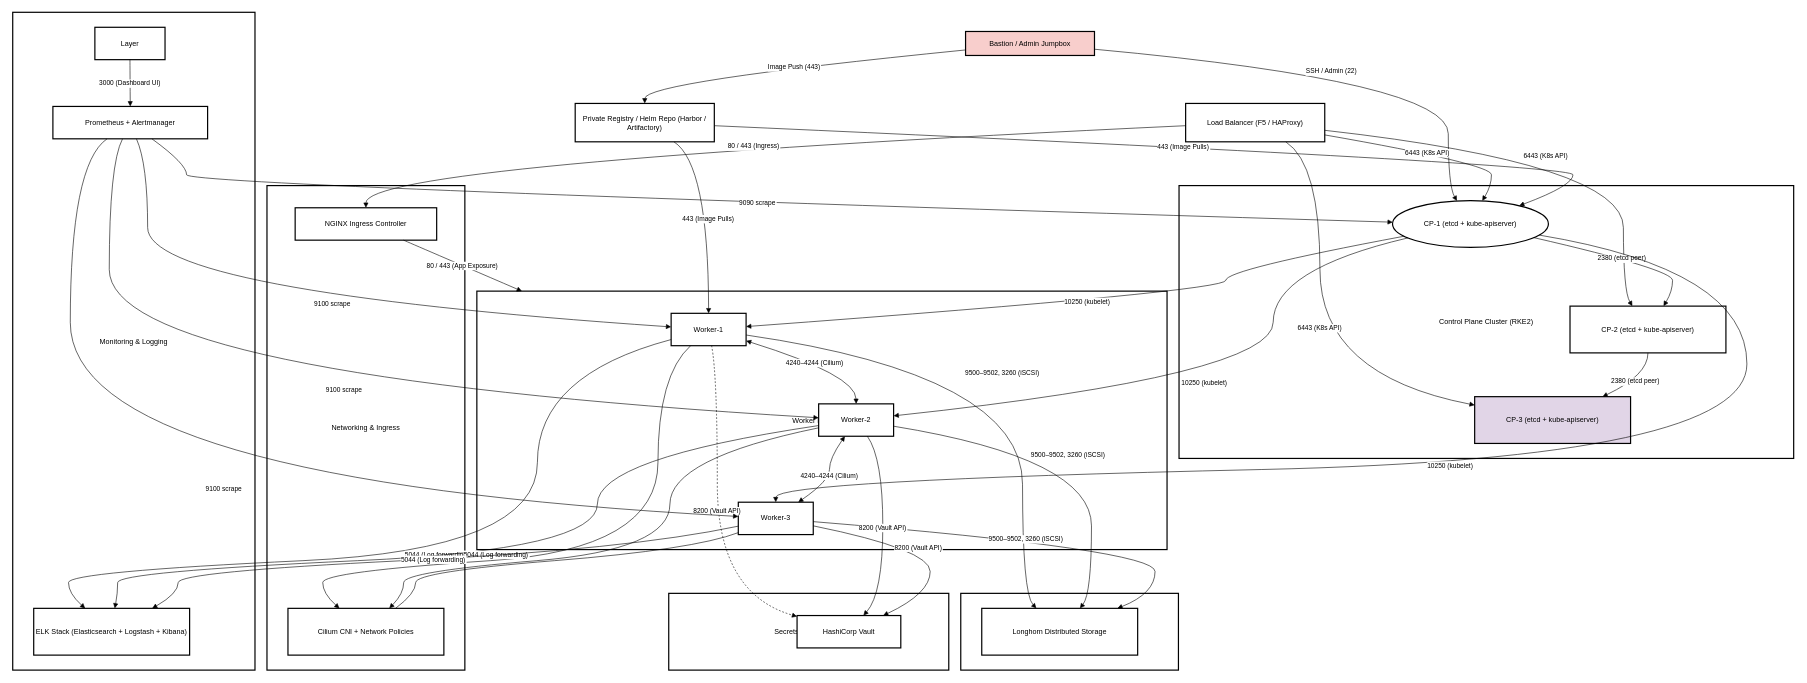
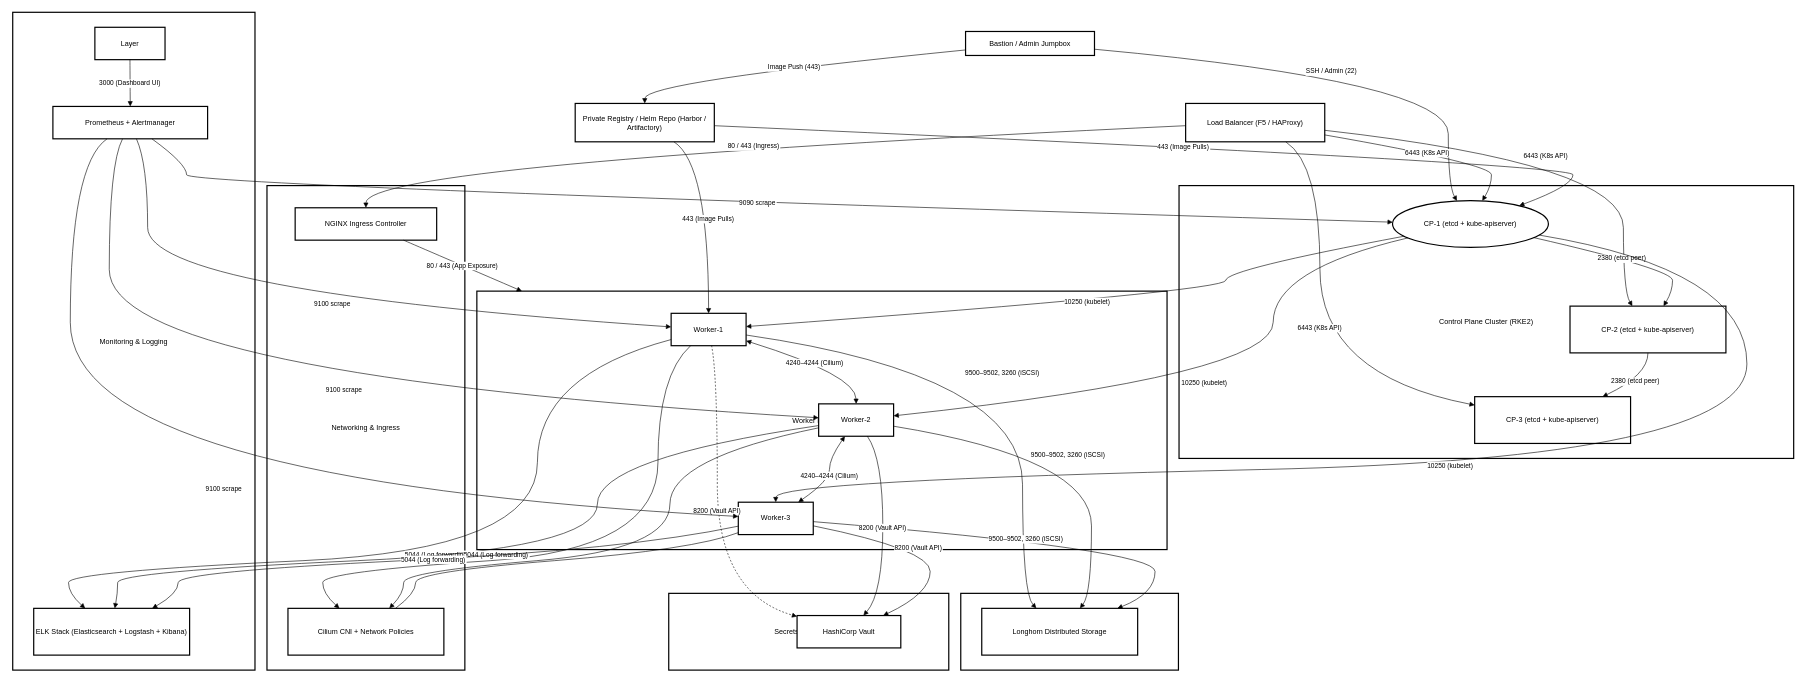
node "Bastion / Admin Jumpbox": fillcolor #f8cecc -> #ffffff
node "CP-3 (etcd + kube-apiserver)": fillcolor #e1d5e7 -> #ffffff
